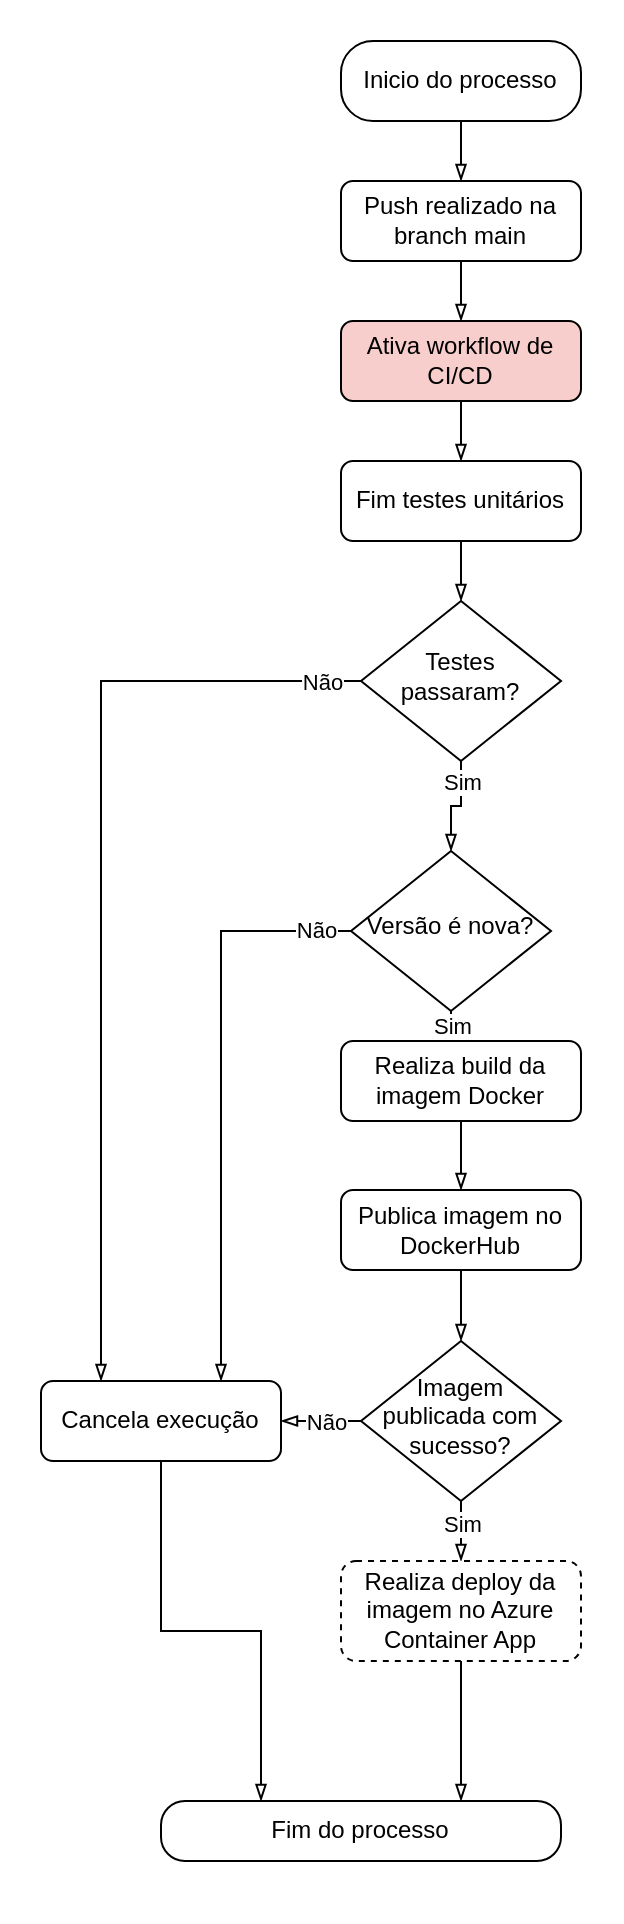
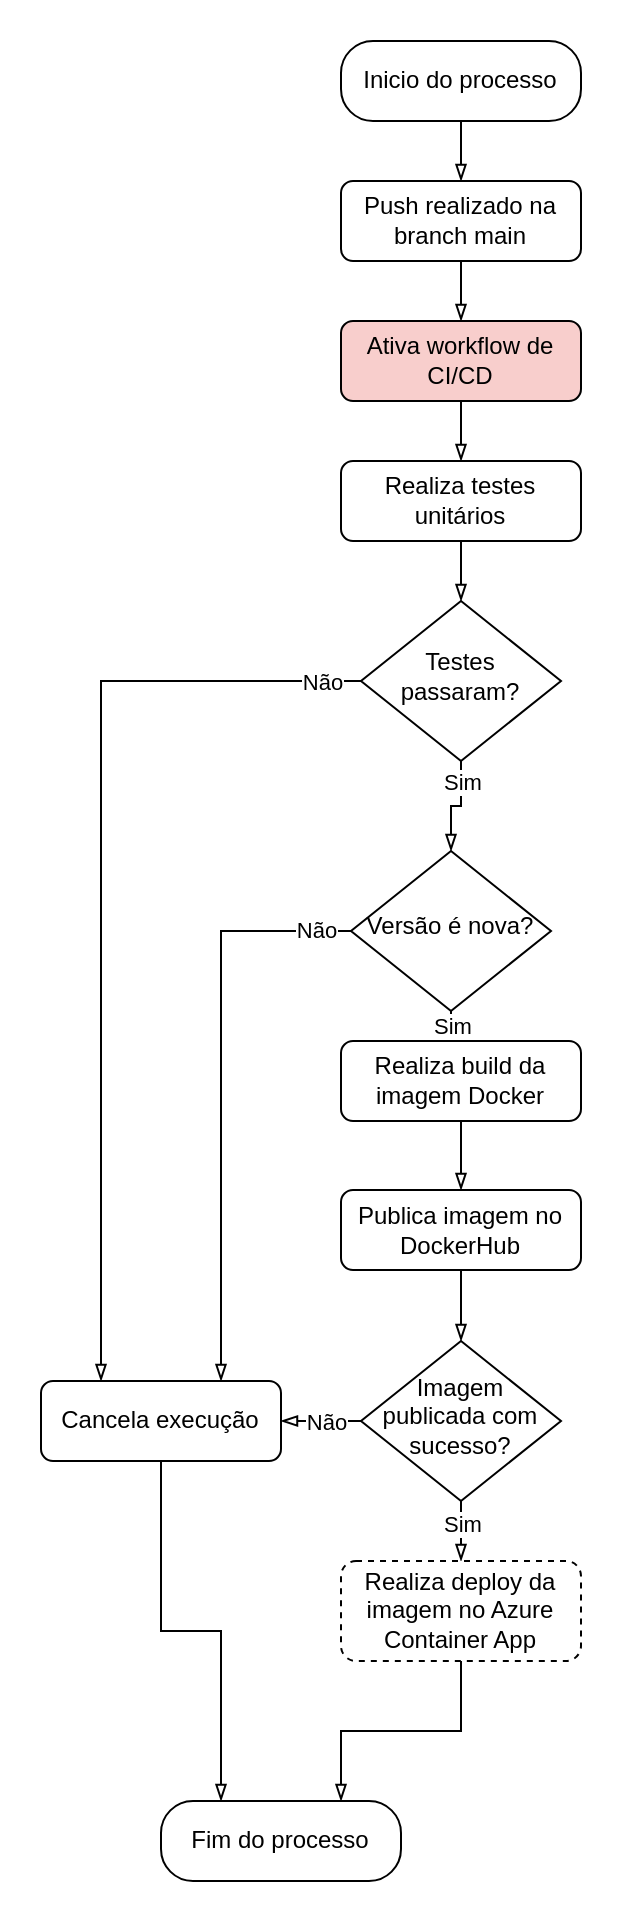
node "Fim testes unitários": label "Fim testes unitários" -> "Realiza testes unitários"
node "Fim do processo": size 400x60 -> 240x80
